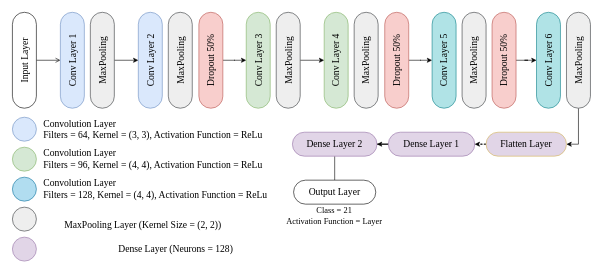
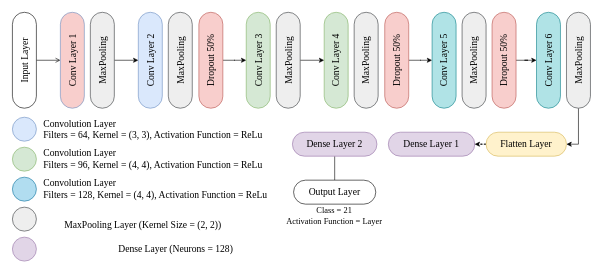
node "Conv Layer 1": fillcolor #dae8fc -> #f8cecc
edge "Dense Layer 1" -> "Dense Layer 2": removed
node "Flatten Layer": fillcolor #e1d5e7 -> #fff2cc
